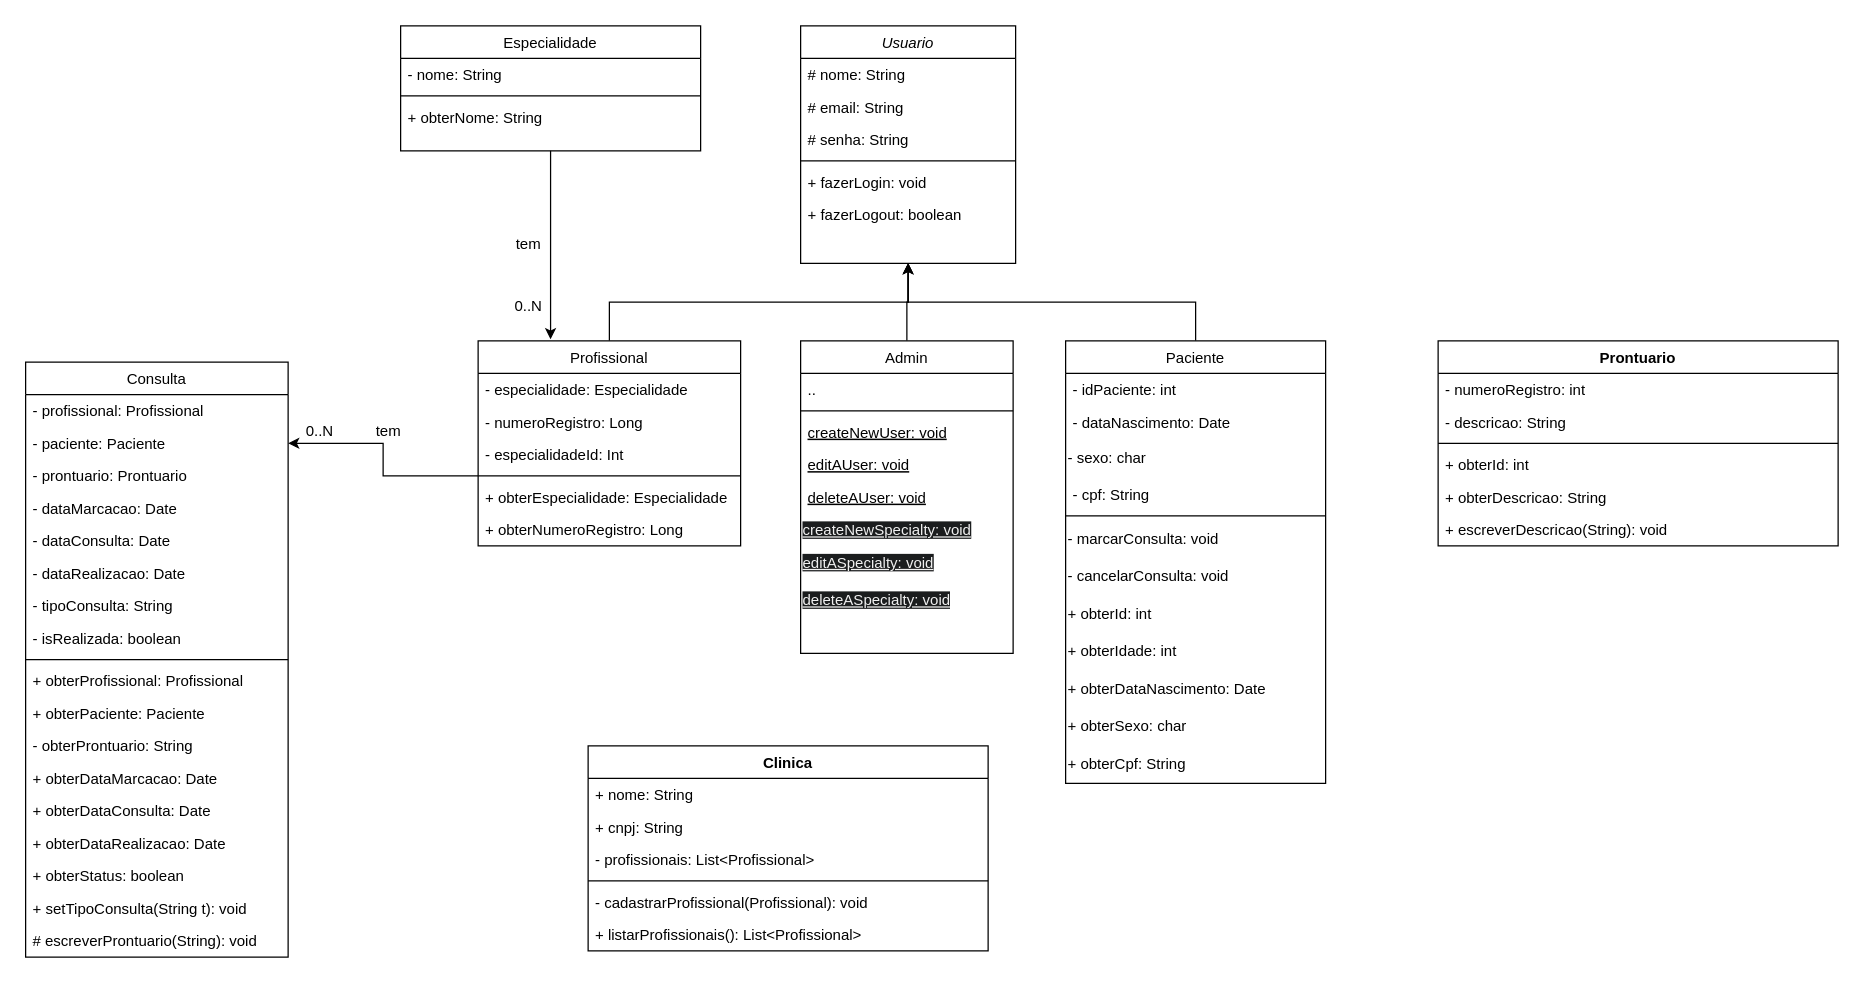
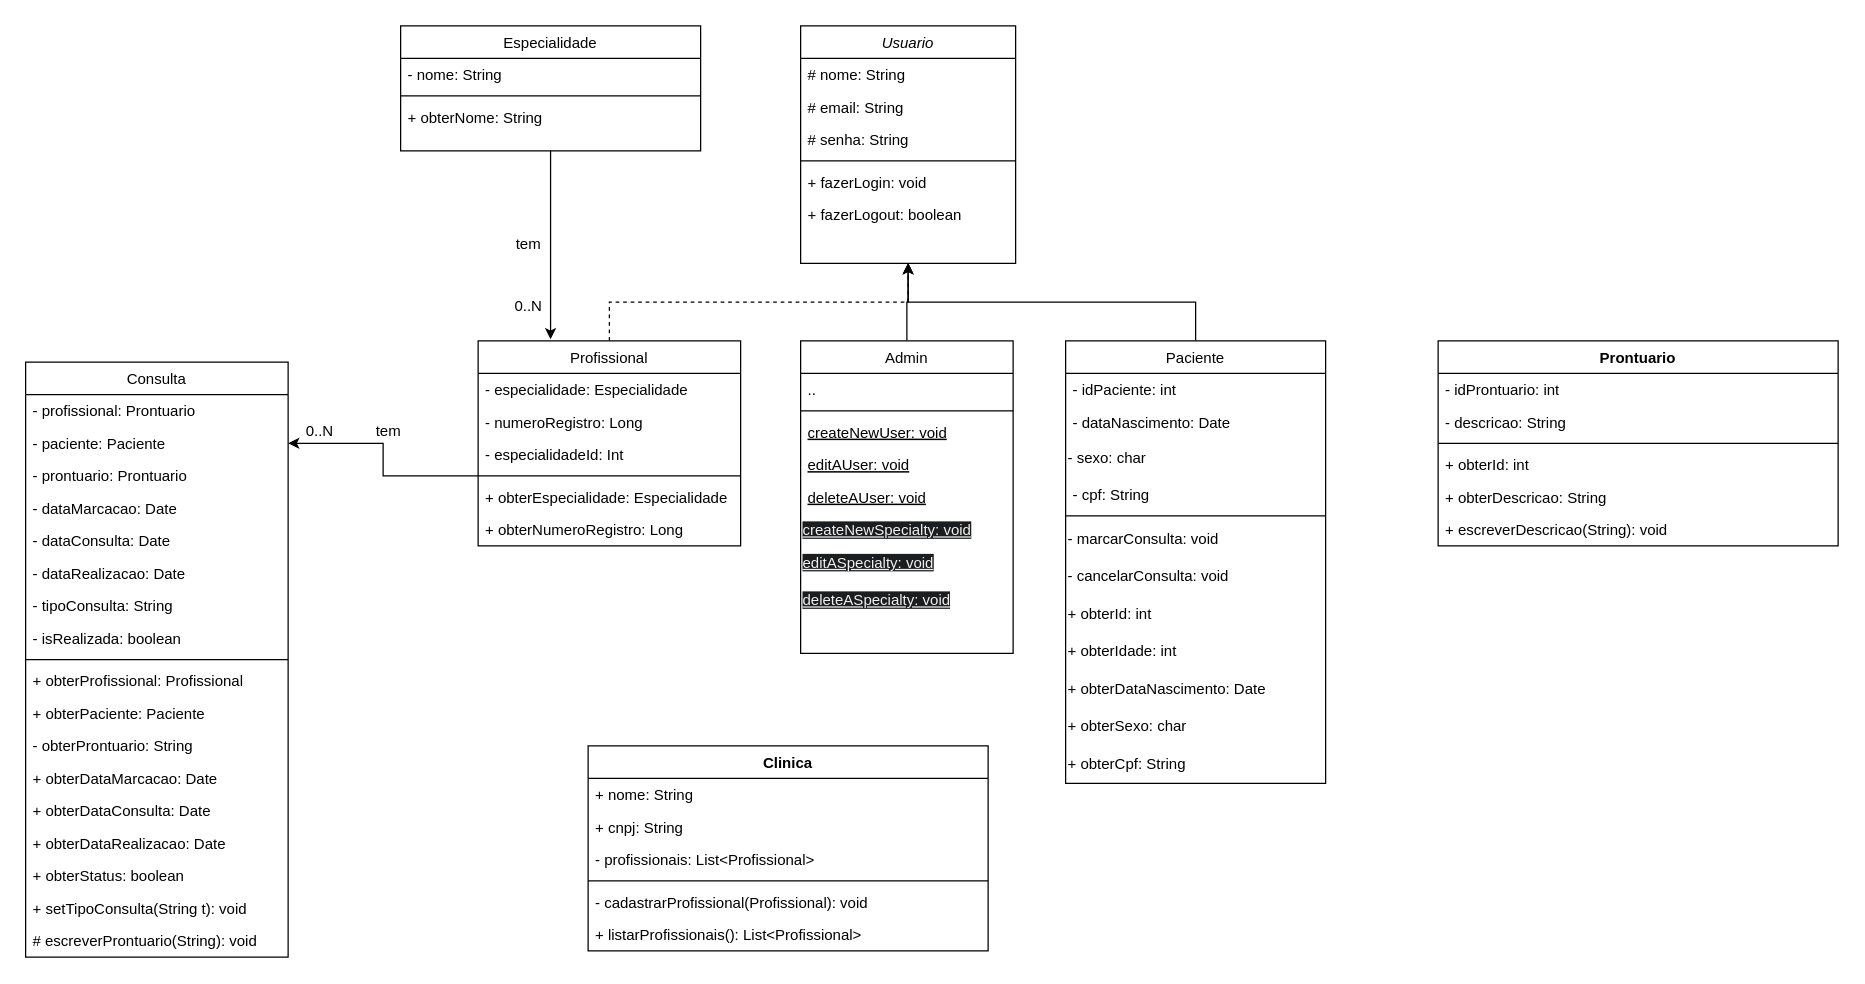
edge "Profissional" -> "Usuario": style solid -> dashed
node "- numeroRegistro: int": label "- numeroRegistro: int" -> "- idProntuario: int"
node "- profissional: Profissional": label "- profissional: Profissional" -> "- profissional: Prontuario"
